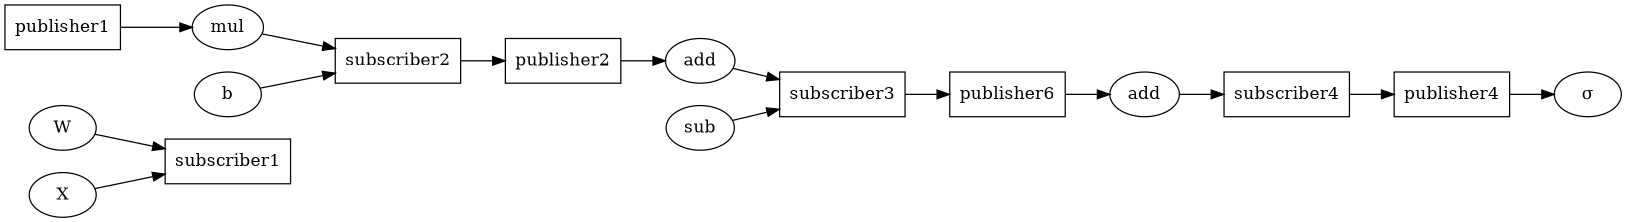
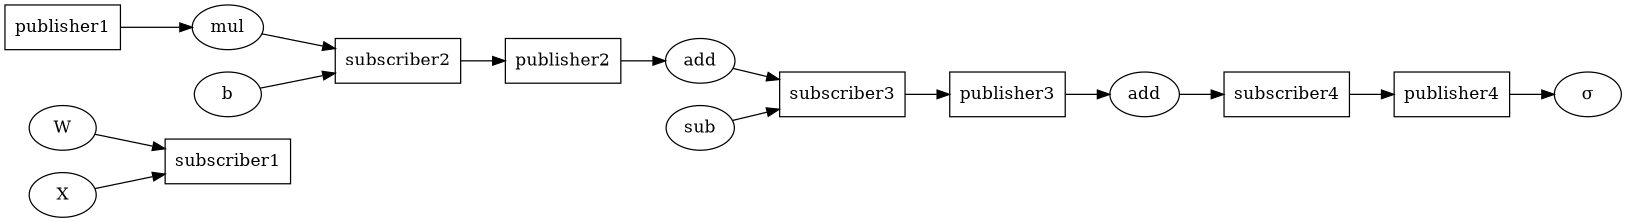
node "publisher6": label "publisher6" -> "publisher3"
